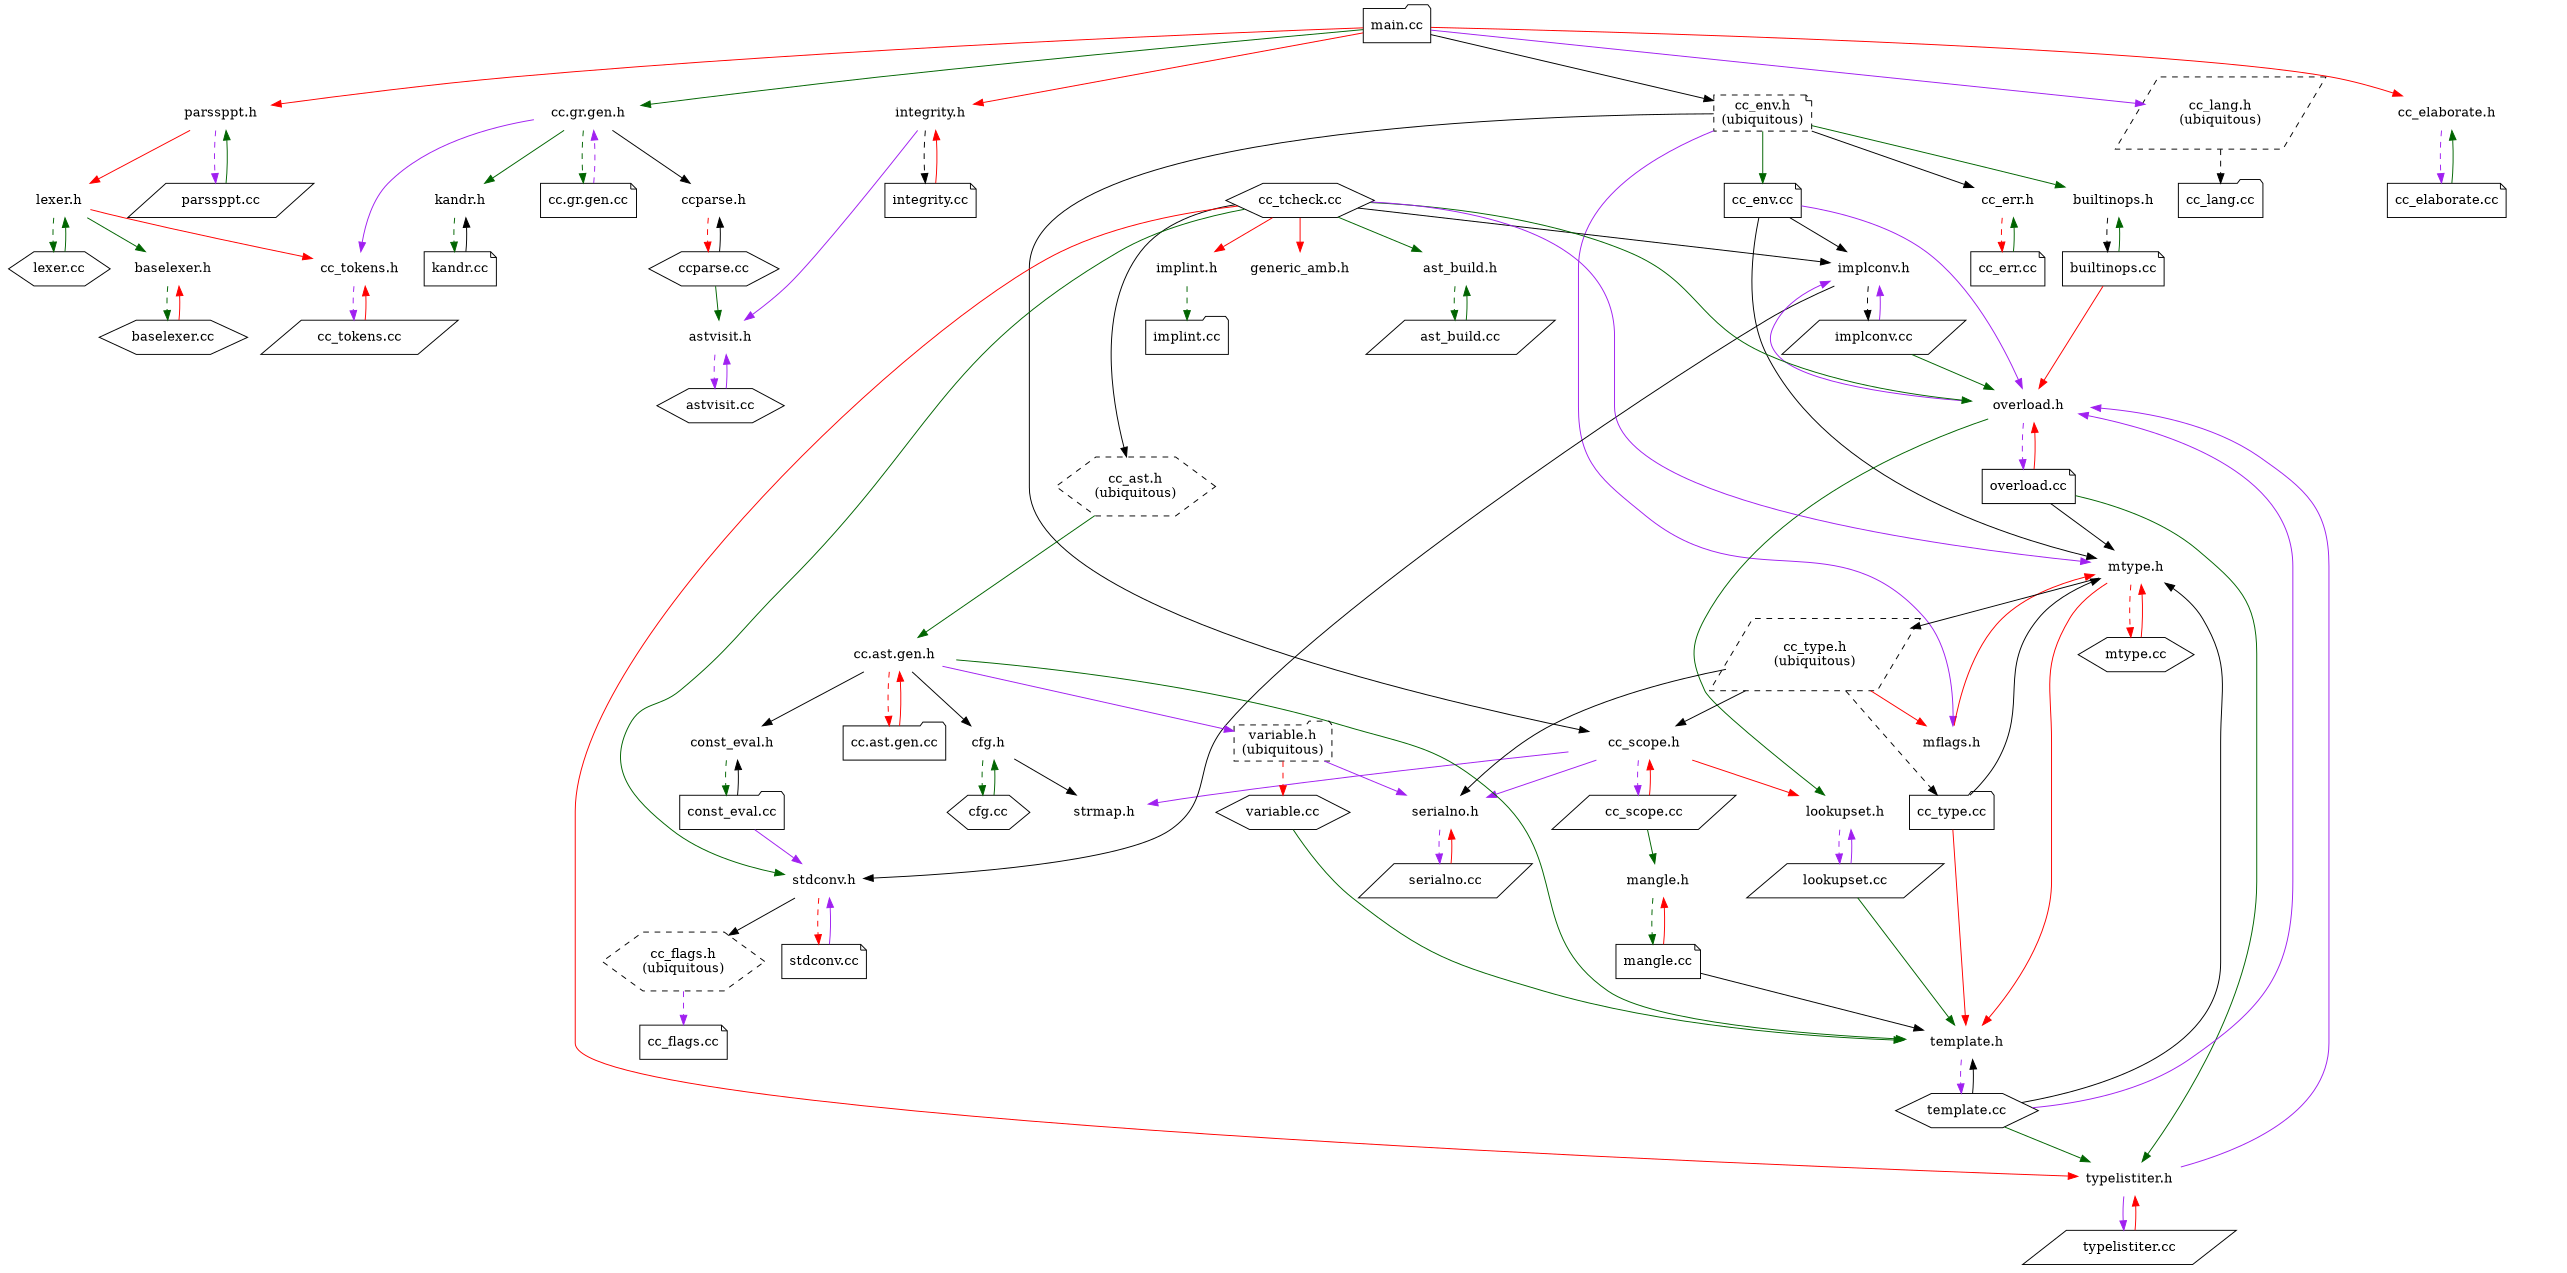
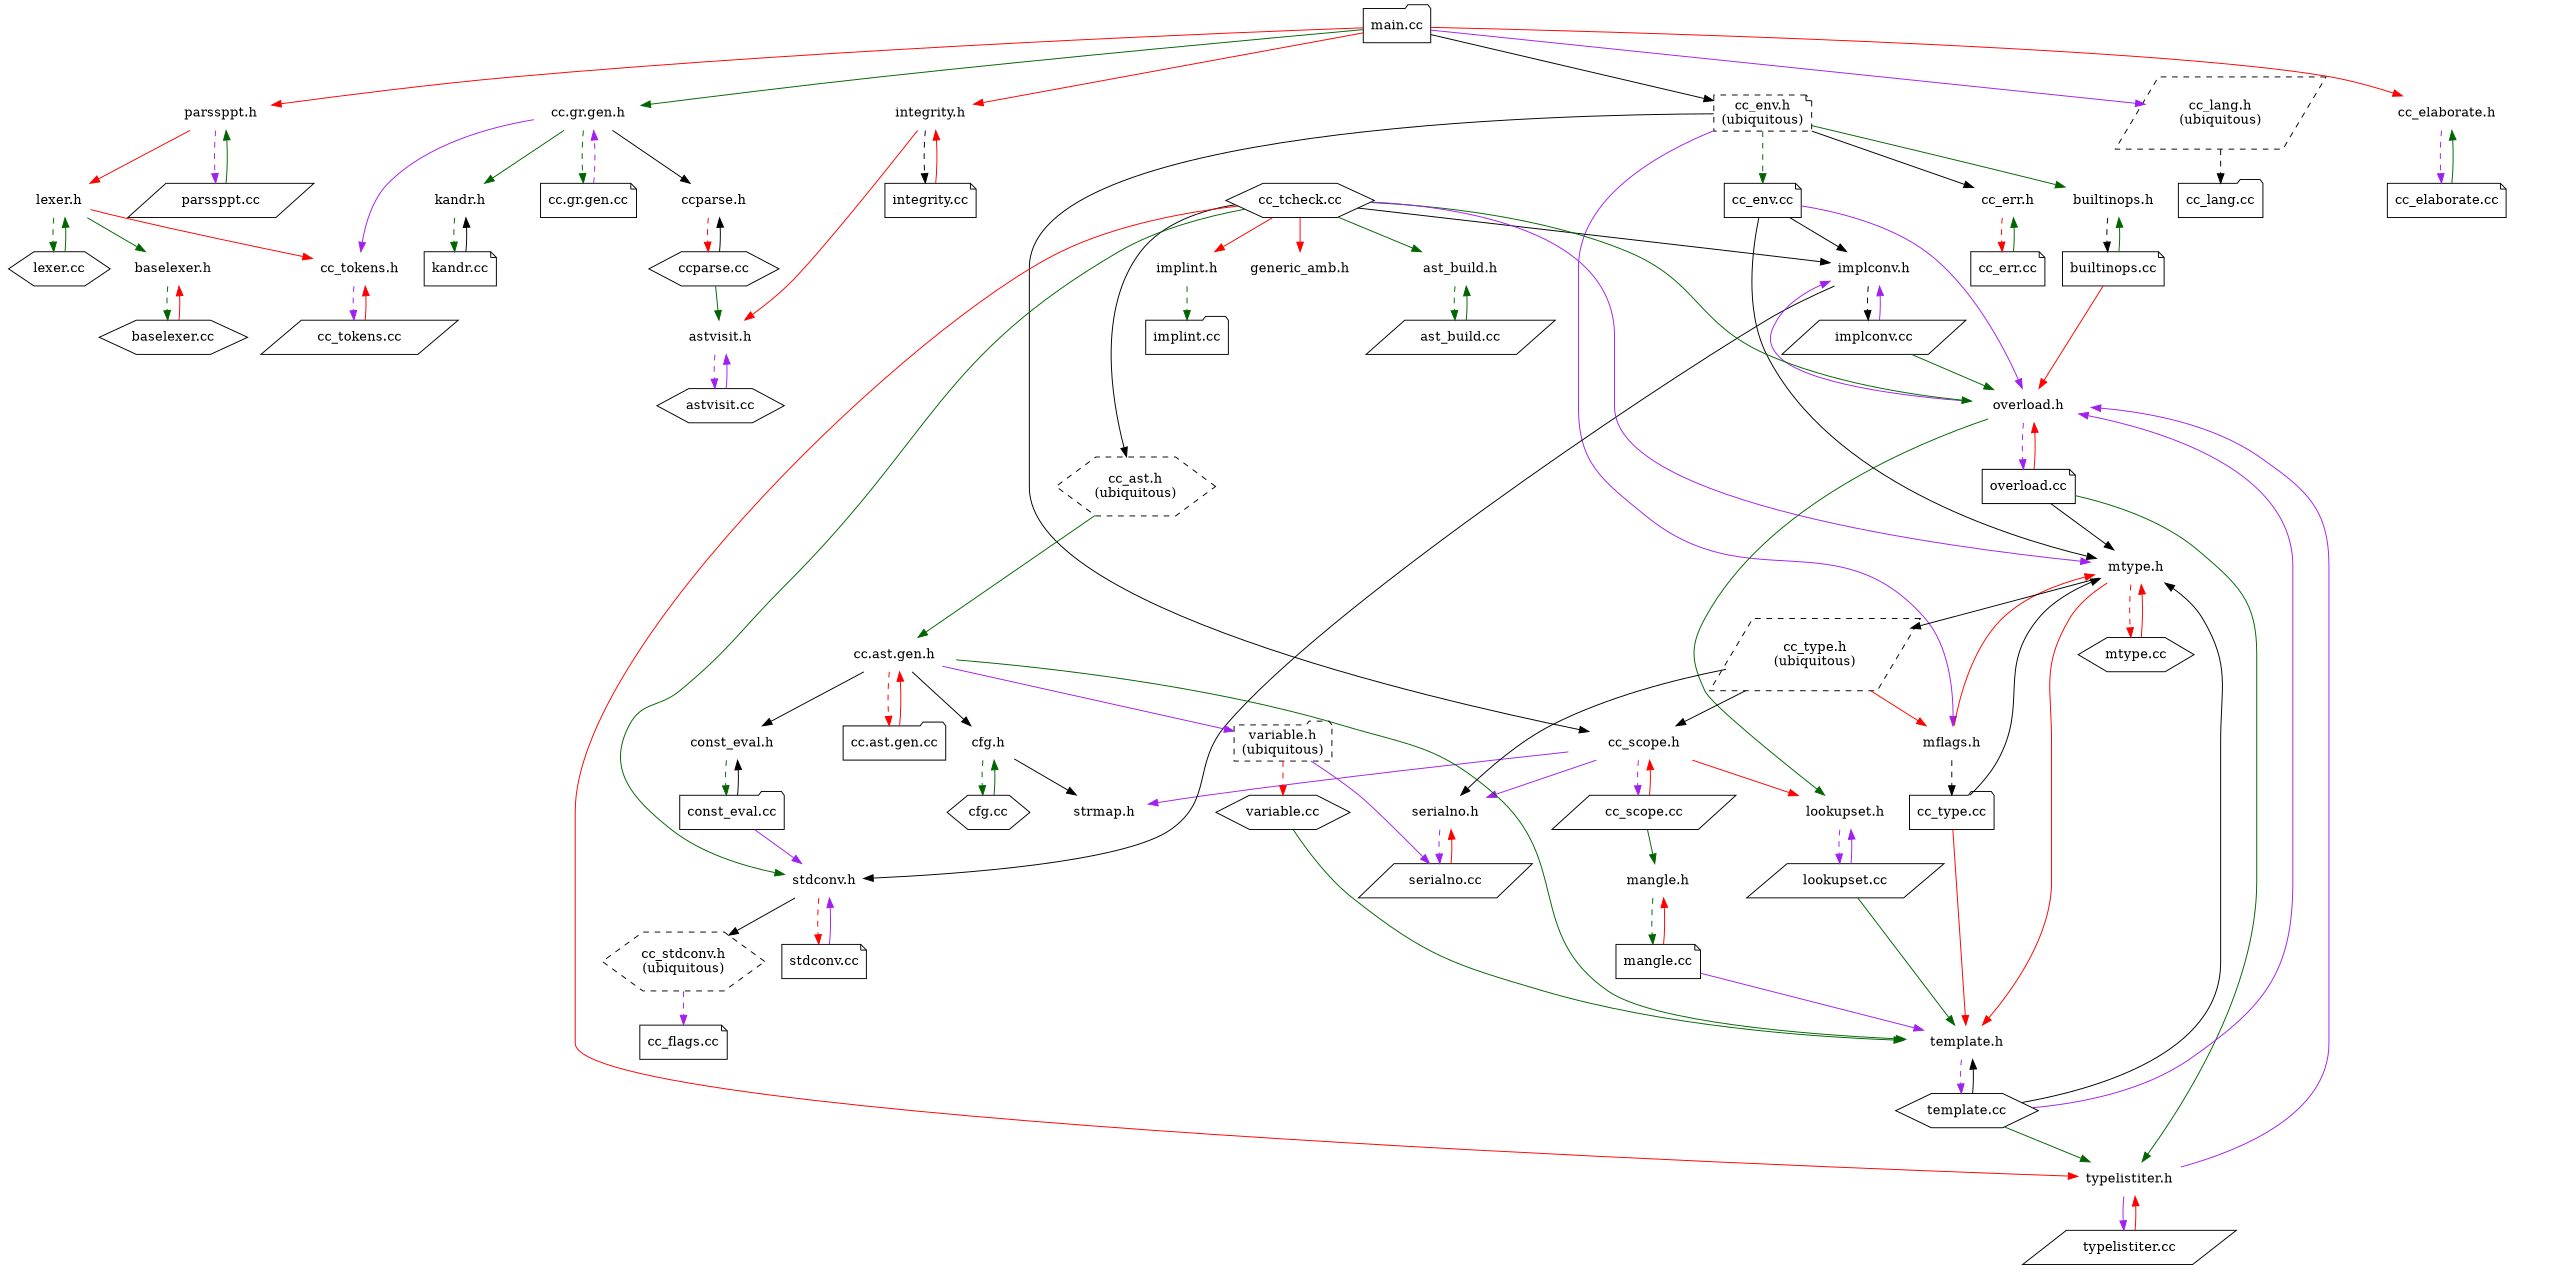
edge "cc_env.h (ubiquitous)" -> "cc_env.cc": style solid -> dashed
edge "integrity.h" -> "astvisit.h": color purple -> red
edge "cc_type.h (ubiquitous)" -> "cc_type.cc": now "mflags.h" -> "cc_type.cc"
edge "variable.h (ubiquitous)" -> "serialno.h": now "variable.h (ubiquitous)" -> "serialno.cc"
node "cc_flags.h (ubiquitous)": label "cc_flags.h (ubiquitous)" -> "cc_stdconv.h (ubiquitous)"
edge "mangle.cc" -> "template.h": color black -> purple
